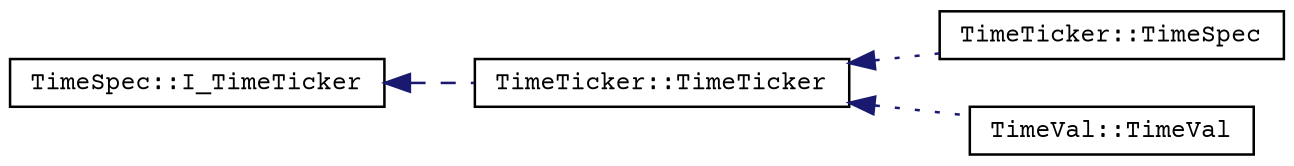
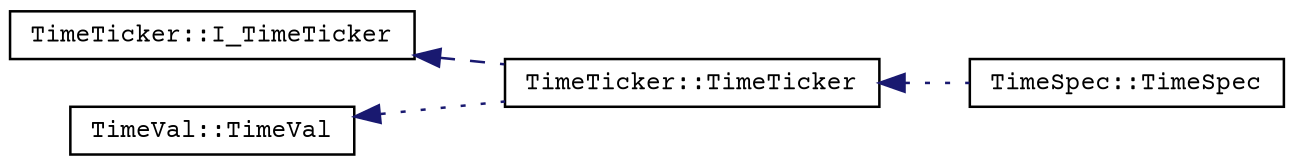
node "TimeTicker::TimeSpec": label "TimeTicker::TimeSpec" -> "TimeSpec::TimeSpec"
node "TimeSpec::I_TimeTicker": label "TimeSpec::I_TimeTicker" -> "TimeTicker::I_TimeTicker"
edge "TimeVal::TimeVal" -> "TimeTicker::TimeTicker": reversed
